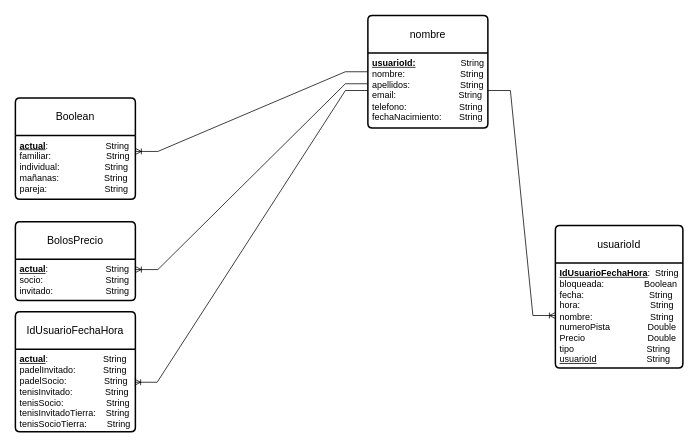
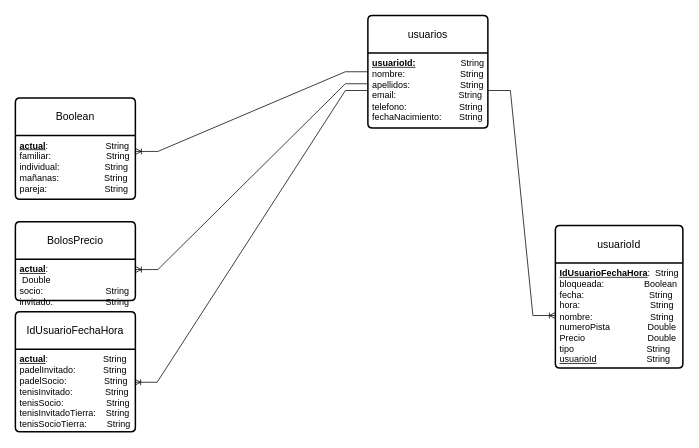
node "nombre": label "nombre" -> "usuarios"
node "actual: String socio: String invitado: String": label "actual: String socio: String invitado: String" -> "actual: Double socio: String invitado: String"
